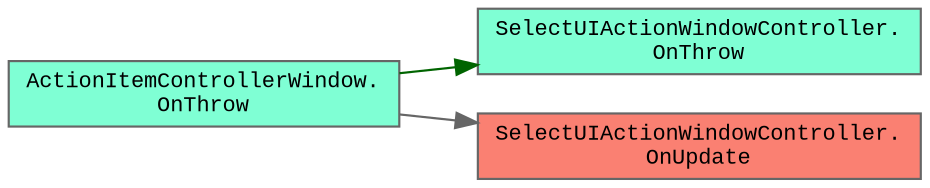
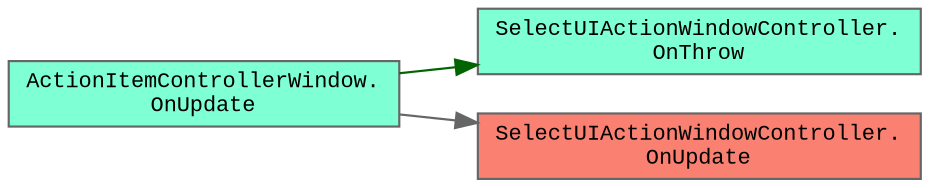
node "ActionItemControllerWindow. OnThrow": label "ActionItemControllerWindow. OnThrow" -> "ActionItemControllerWindow. OnUpdate"
